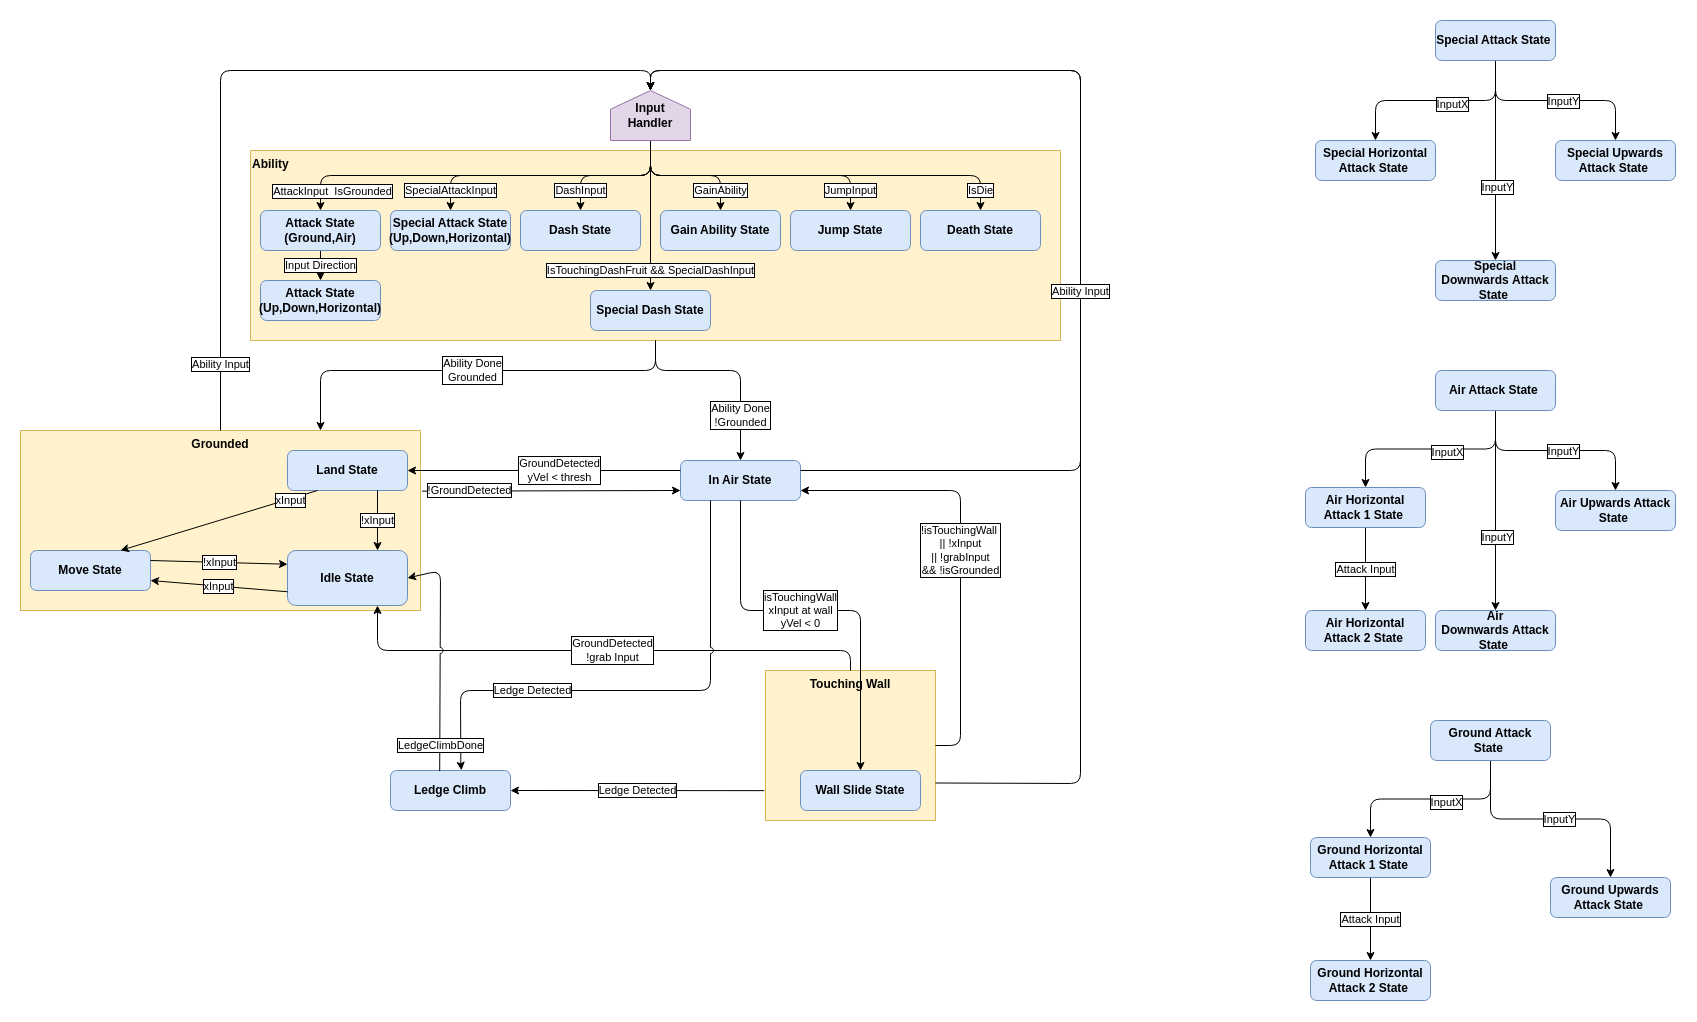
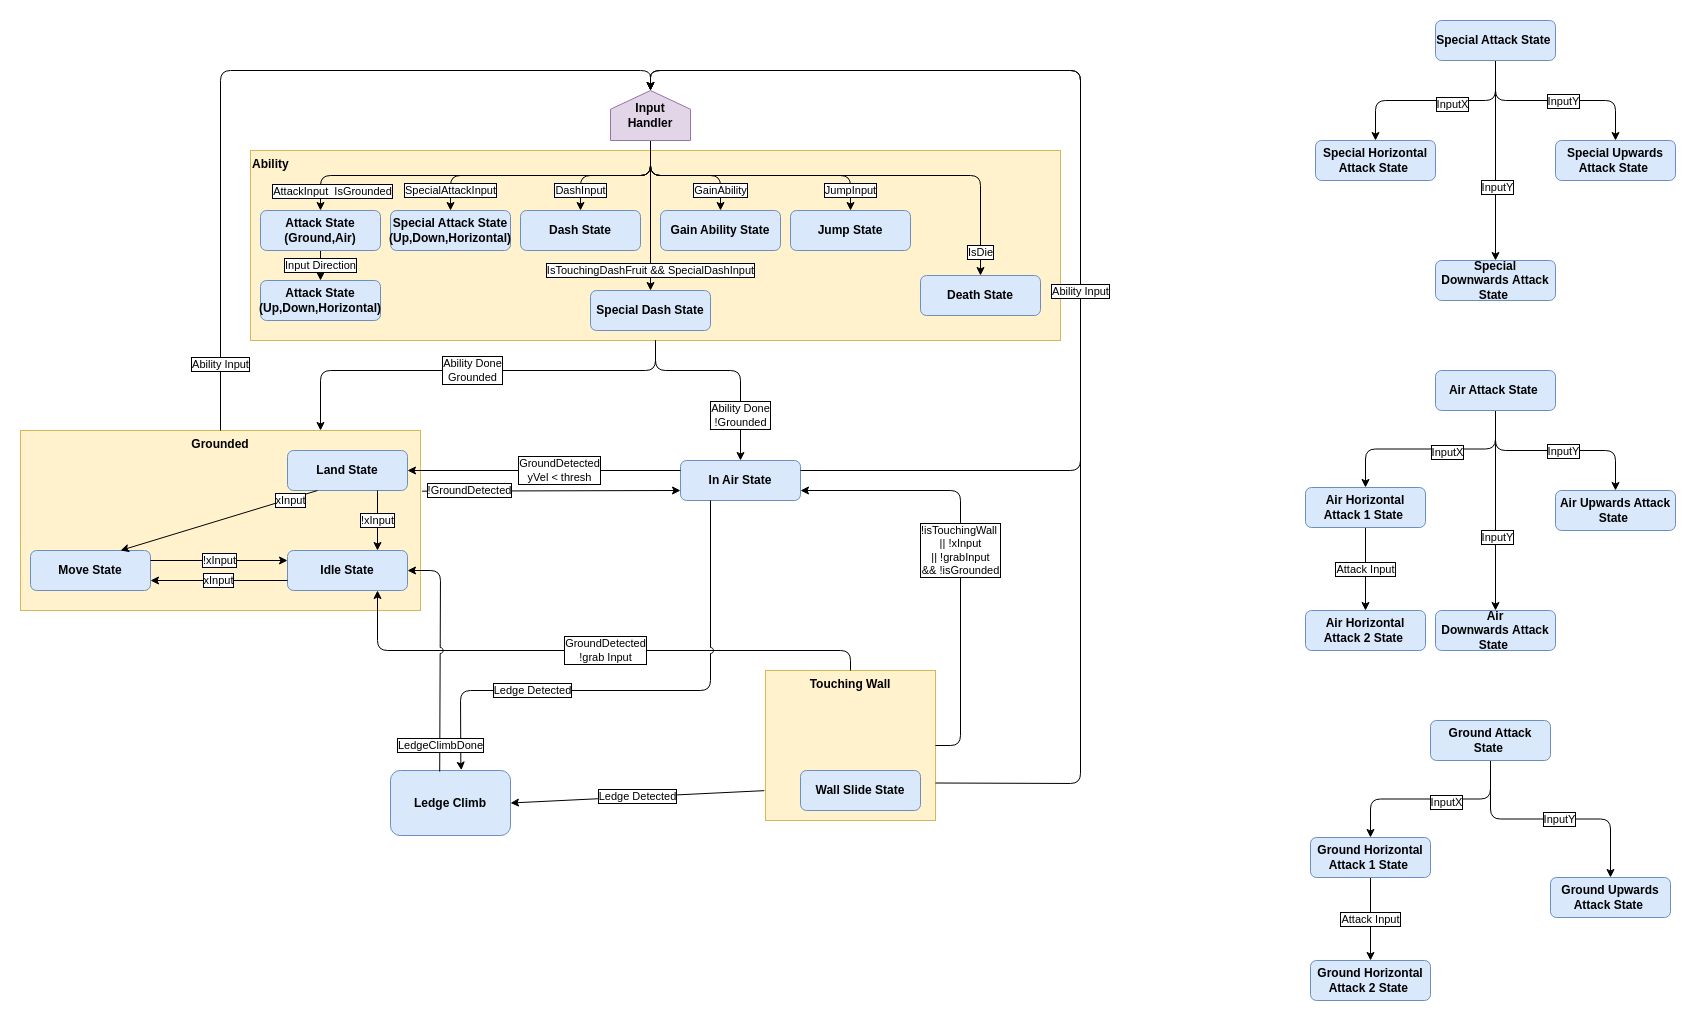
node "Death State": moved (981, 231) -> (981, 296)
node "Idle State": size 120x55 -> 120x40
edge "In Air State" -> "Wall Slide State": removed, label "isTouchingWall xInput at wall yVel < 0"
node "Ledge Climb": size 120x40 -> 120x65
